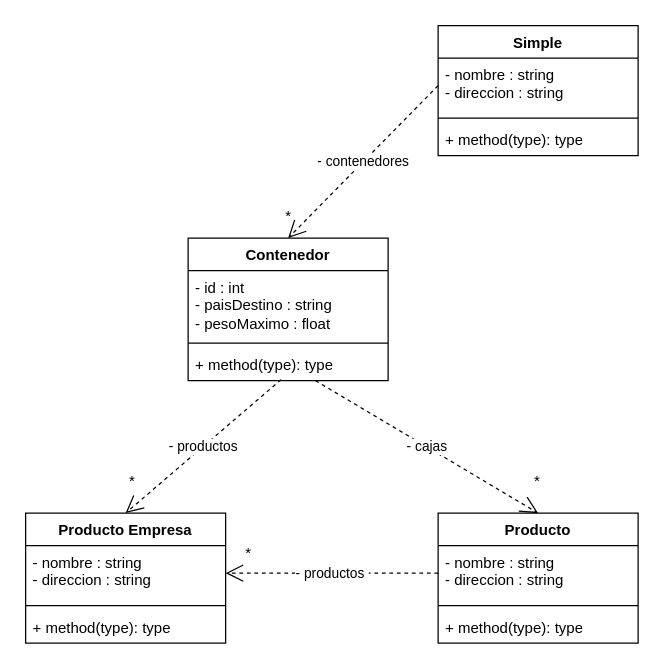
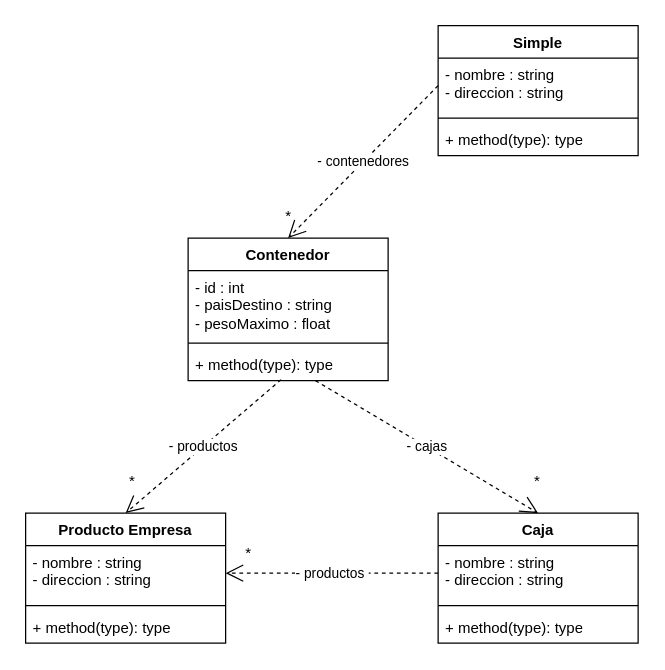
node "Producto": label "Producto" -> "Caja"
